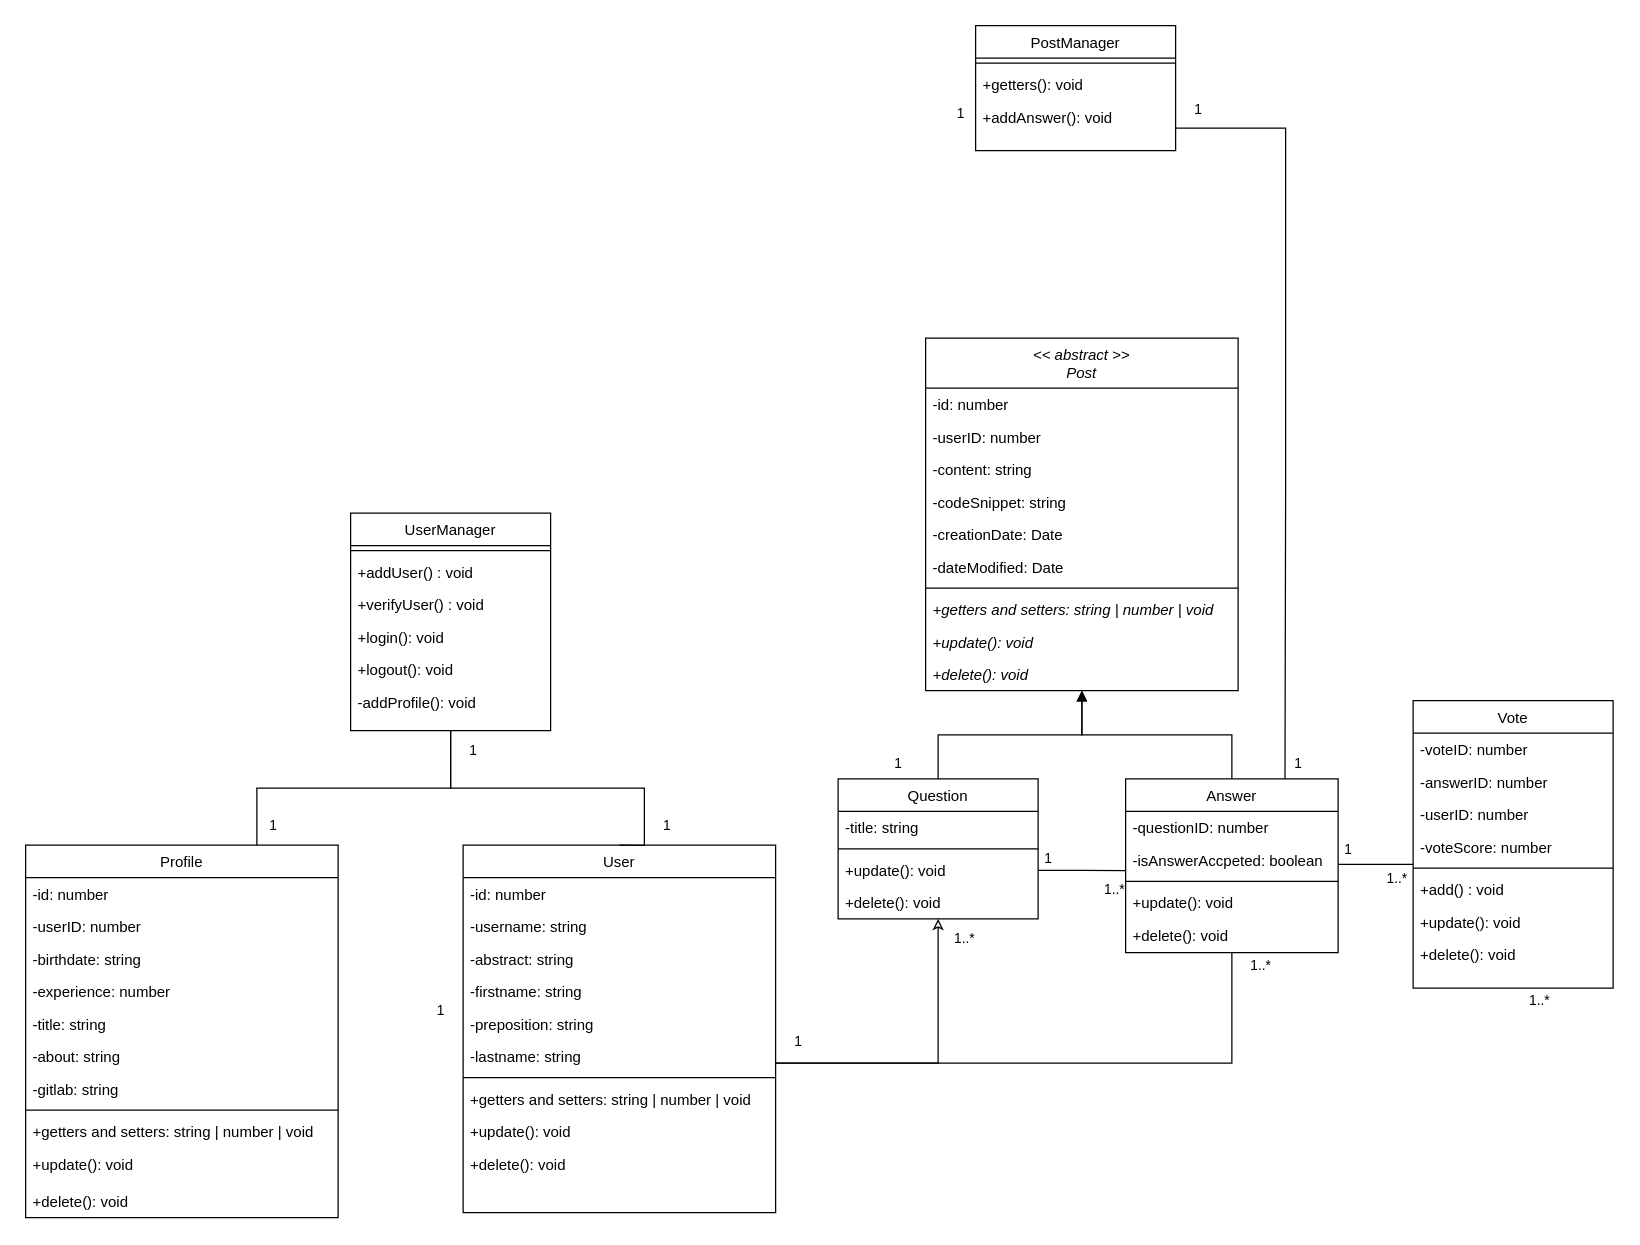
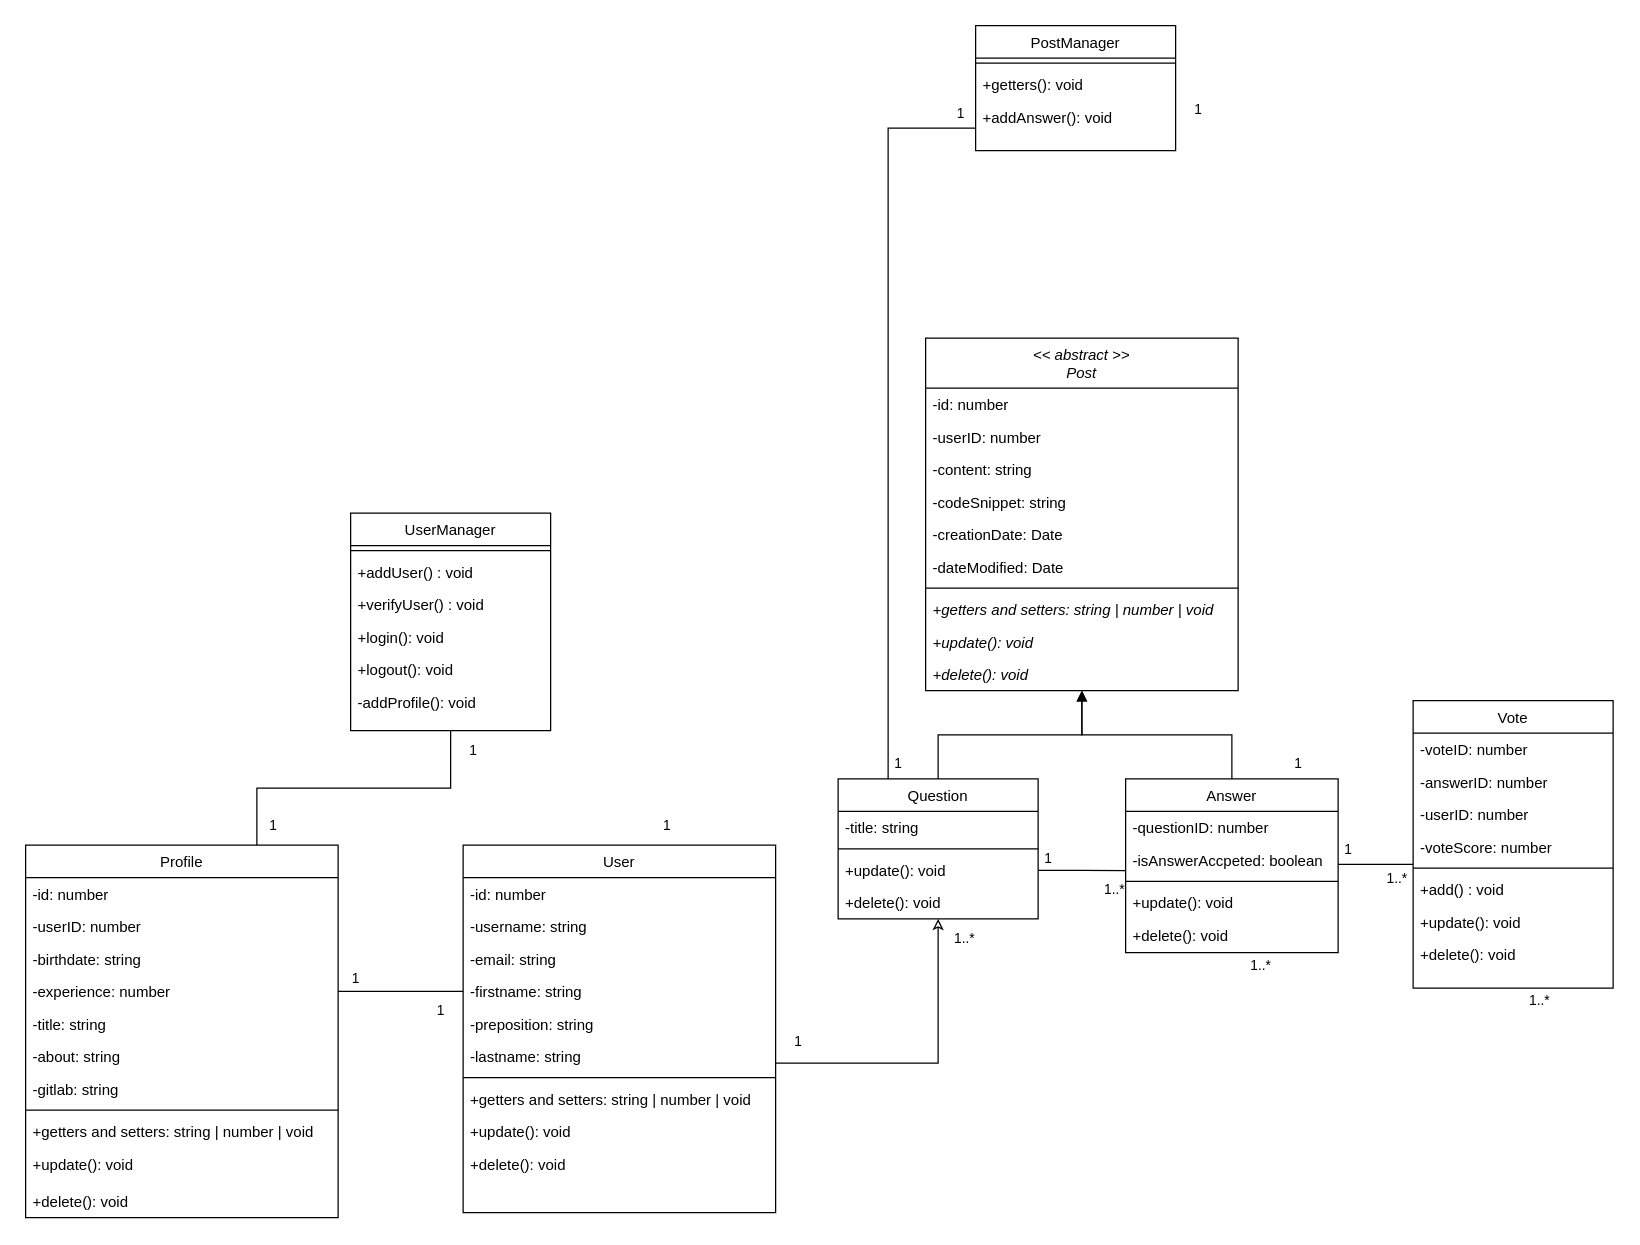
edge "PostManager" -- "Answer": removed
edge "PostManager" -- "Question": added
edge "UserManager" -- "User": removed
node "-abstract: string": label "-abstract: string" -> "-email: string"
edge "-experience: number" -- "-firstname: string": added, label "1"
edge "Answer" -- "User": removed
